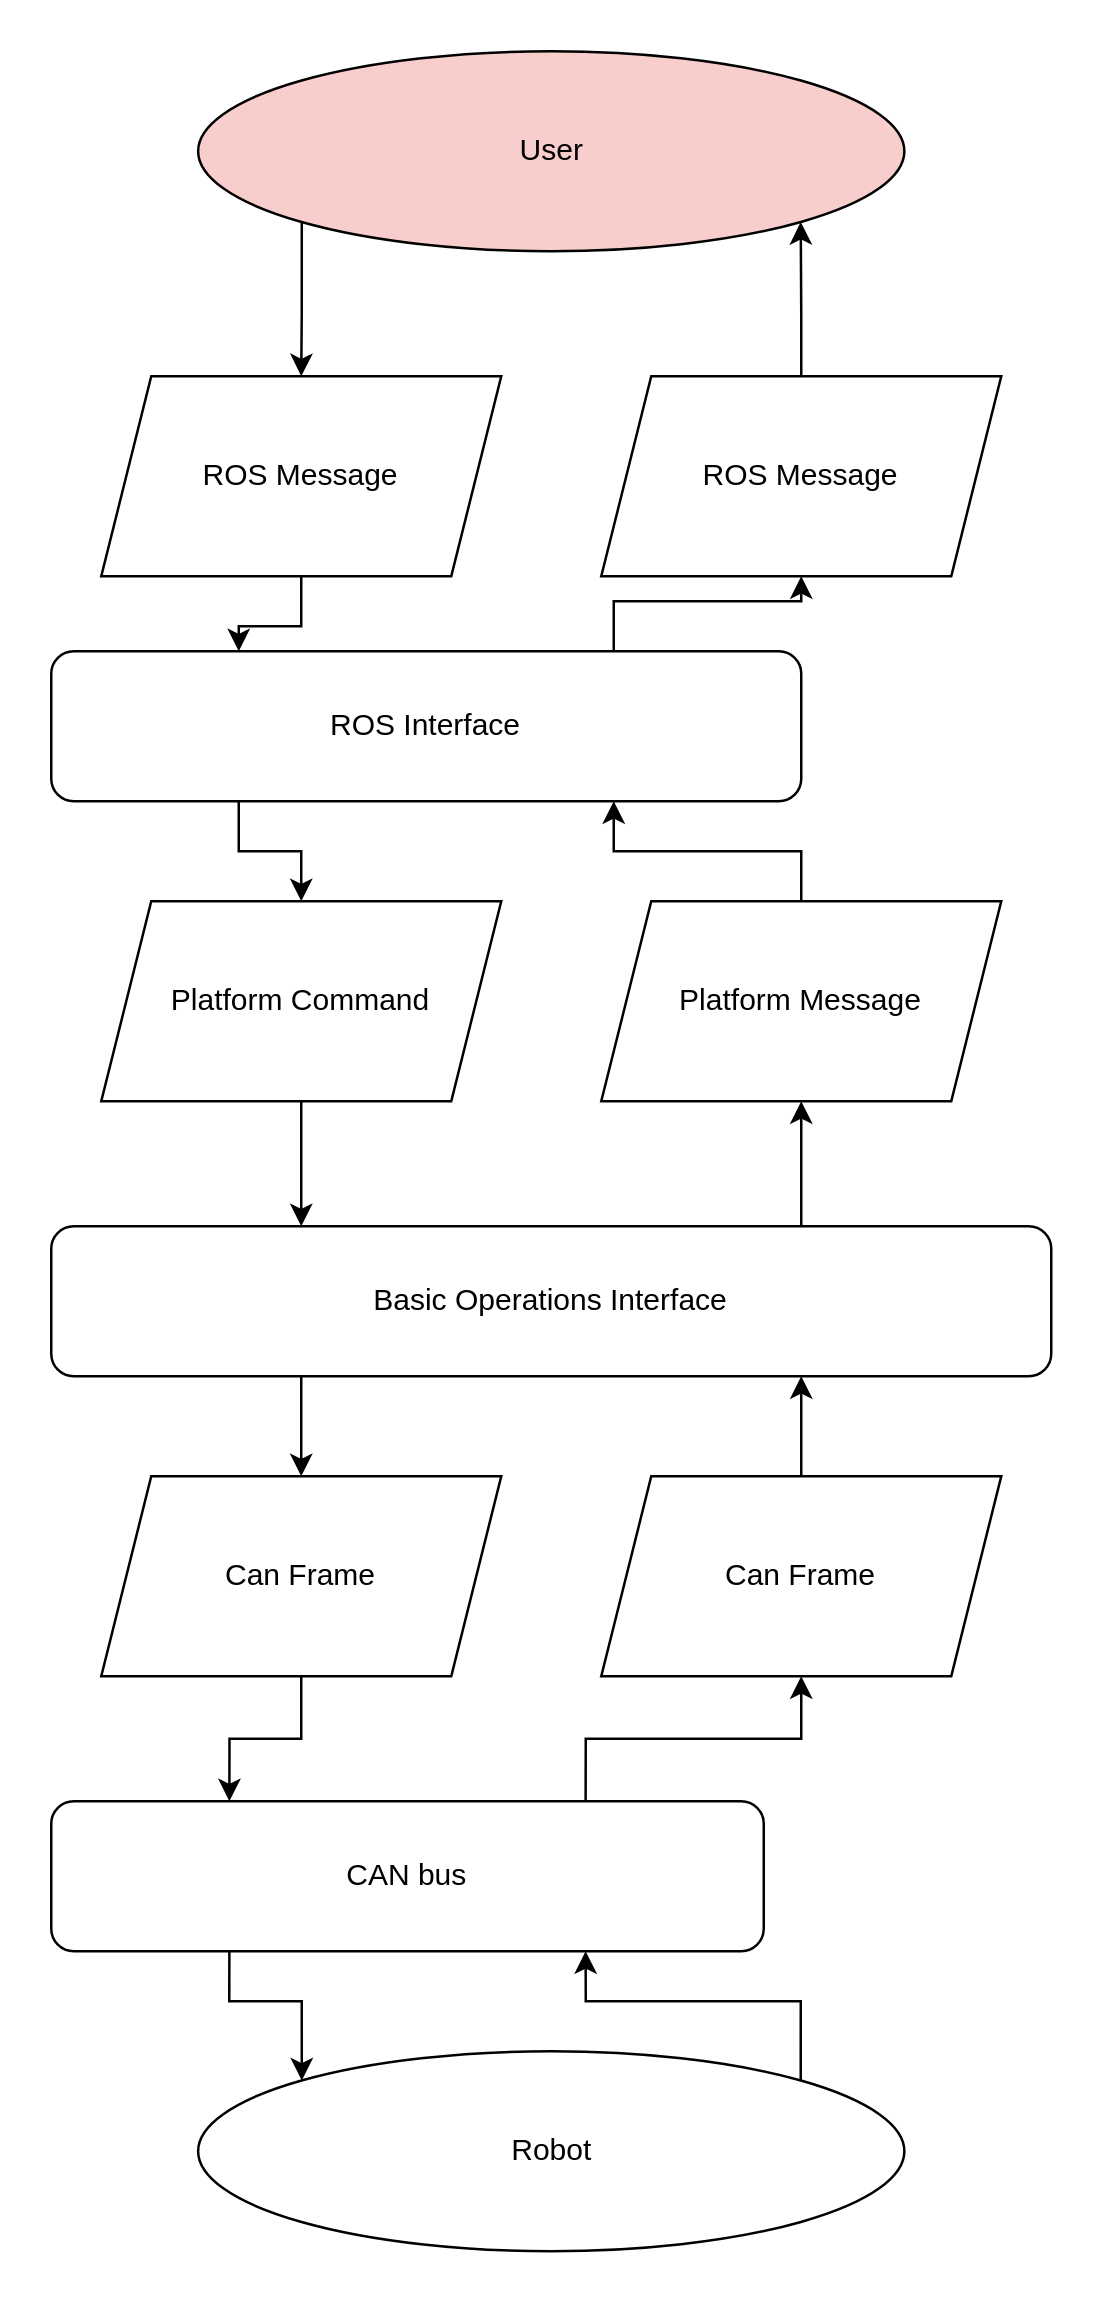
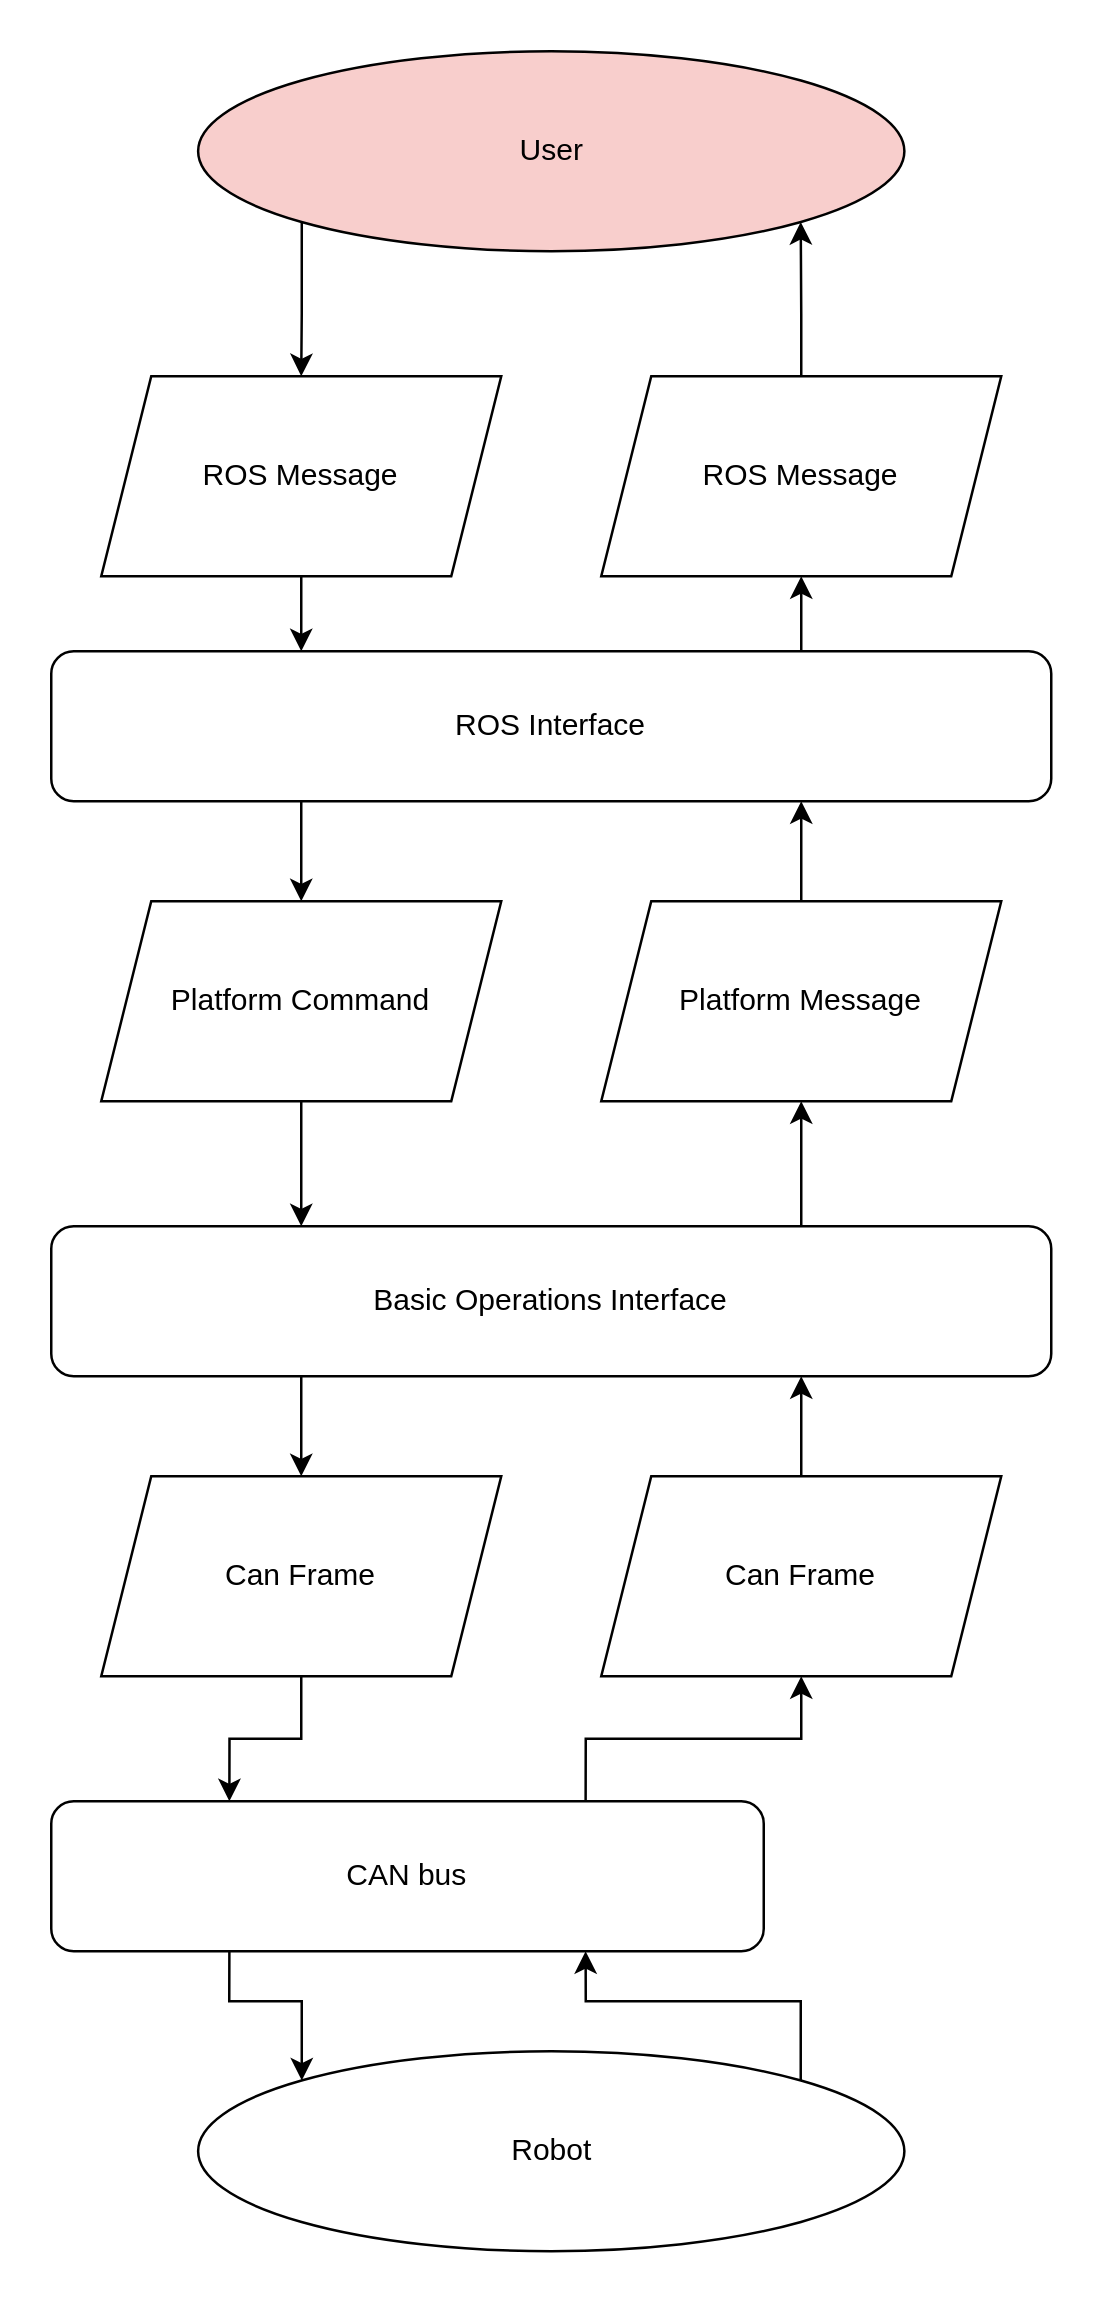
node "ROS Interface": size 750x150 -> 1000x150
